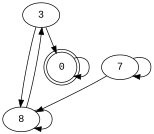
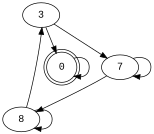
edge "3" -> "8": now "3" -> "7"
